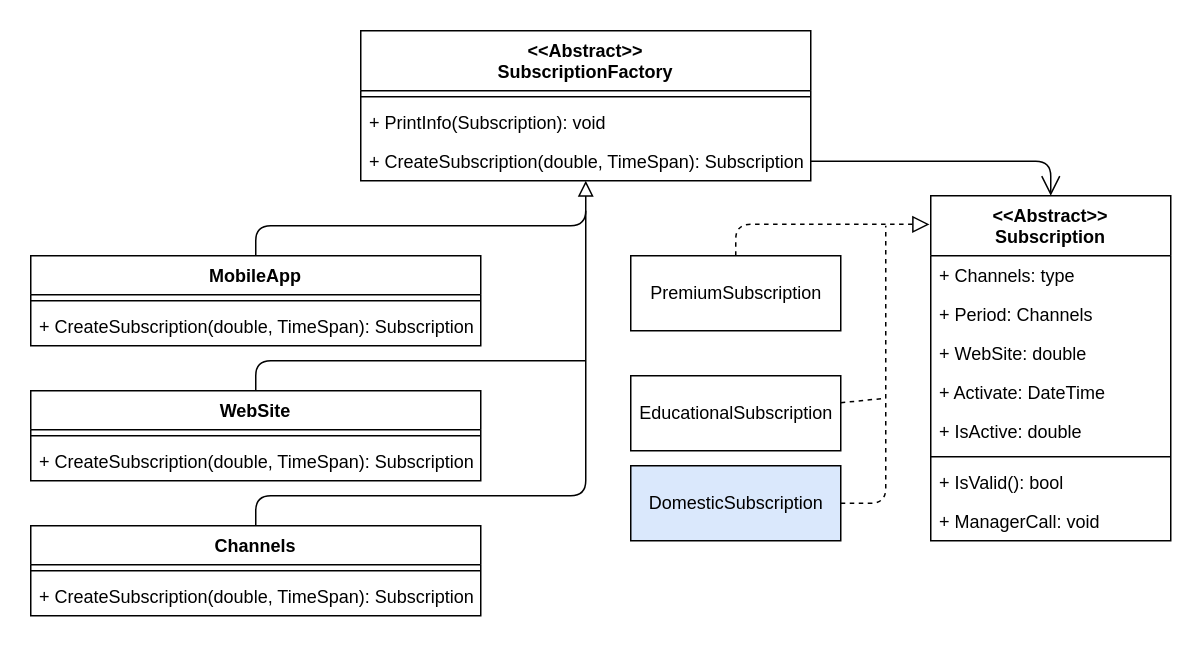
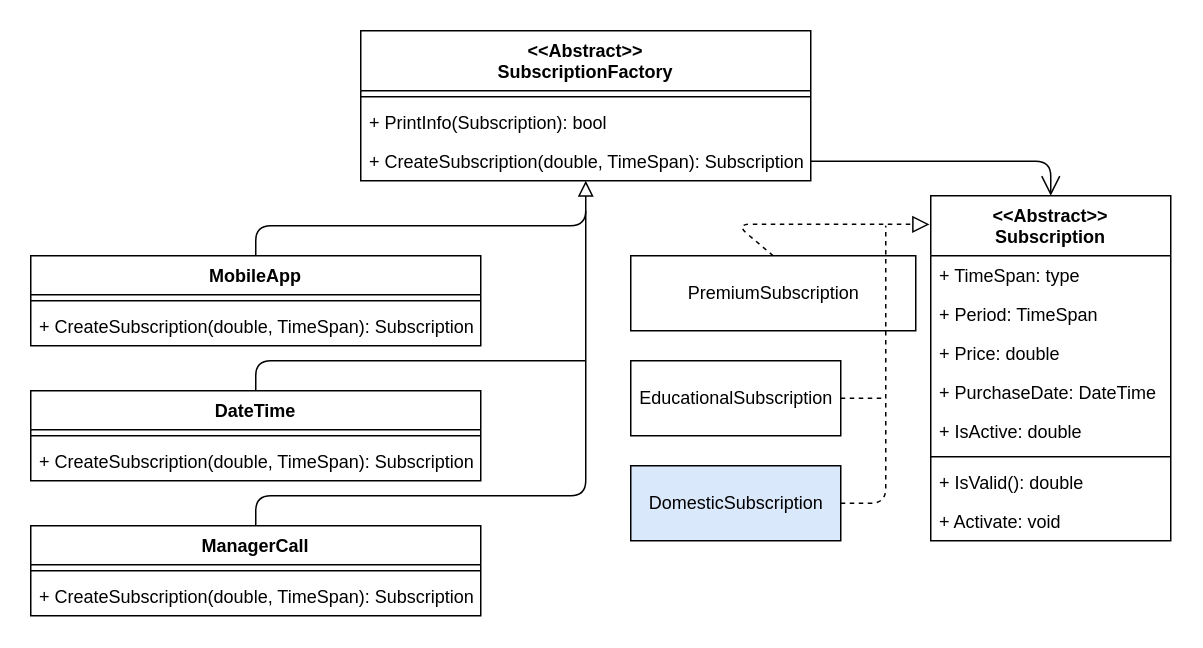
node "+ PrintInfo(Subscription): void": label "+ PrintInfo(Subscription): void" -> "+ PrintInfo(Subscription): bool"
node "+ Channels: type": label "+ Channels: type" -> "+ TimeSpan: type"
node "PremiumSubscription": size 210x75 -> 285x75
node "+ Period: Channels": label "+ Period: Channels" -> "+ Period: TimeSpan"
node "+ WebSite: double": label "+ WebSite: double" -> "+ Price: double"
node "+ Activate: DateTime": label "+ Activate: DateTime" -> "+ PurchaseDate: DateTime"
node "WebSite": label "WebSite" -> "DateTime"
node "EducationalSubscription": moved (736, 413) -> (736, 398)
node "+ IsValid(): bool": label "+ IsValid(): bool" -> "+ IsValid(): double"
node "+ ManagerCall: void": label "+ ManagerCall: void" -> "+ Activate: void"
node "Channels": label "Channels" -> "ManagerCall"
